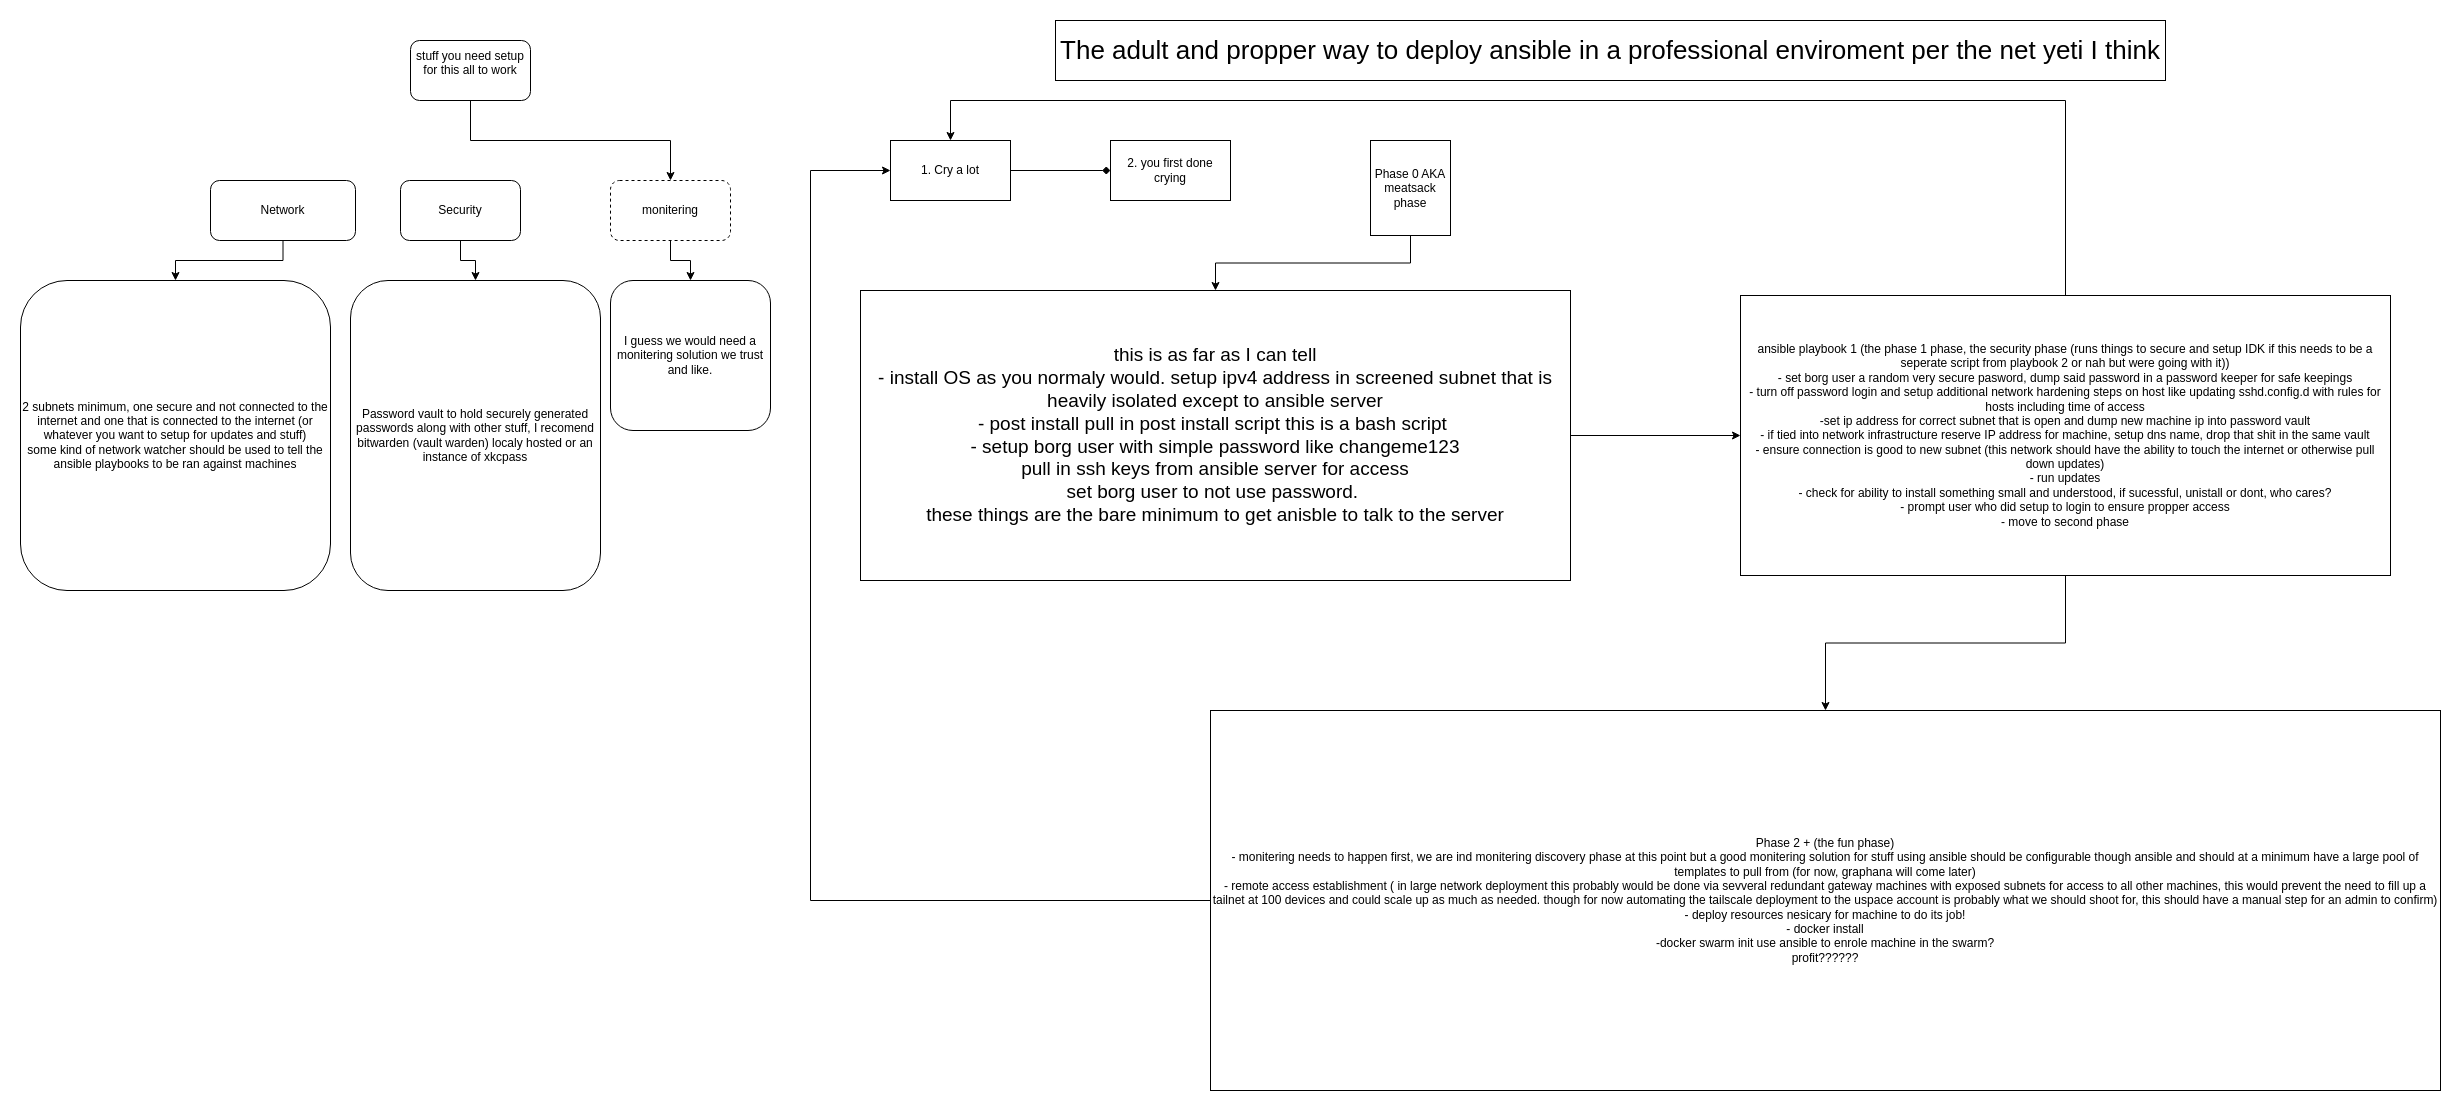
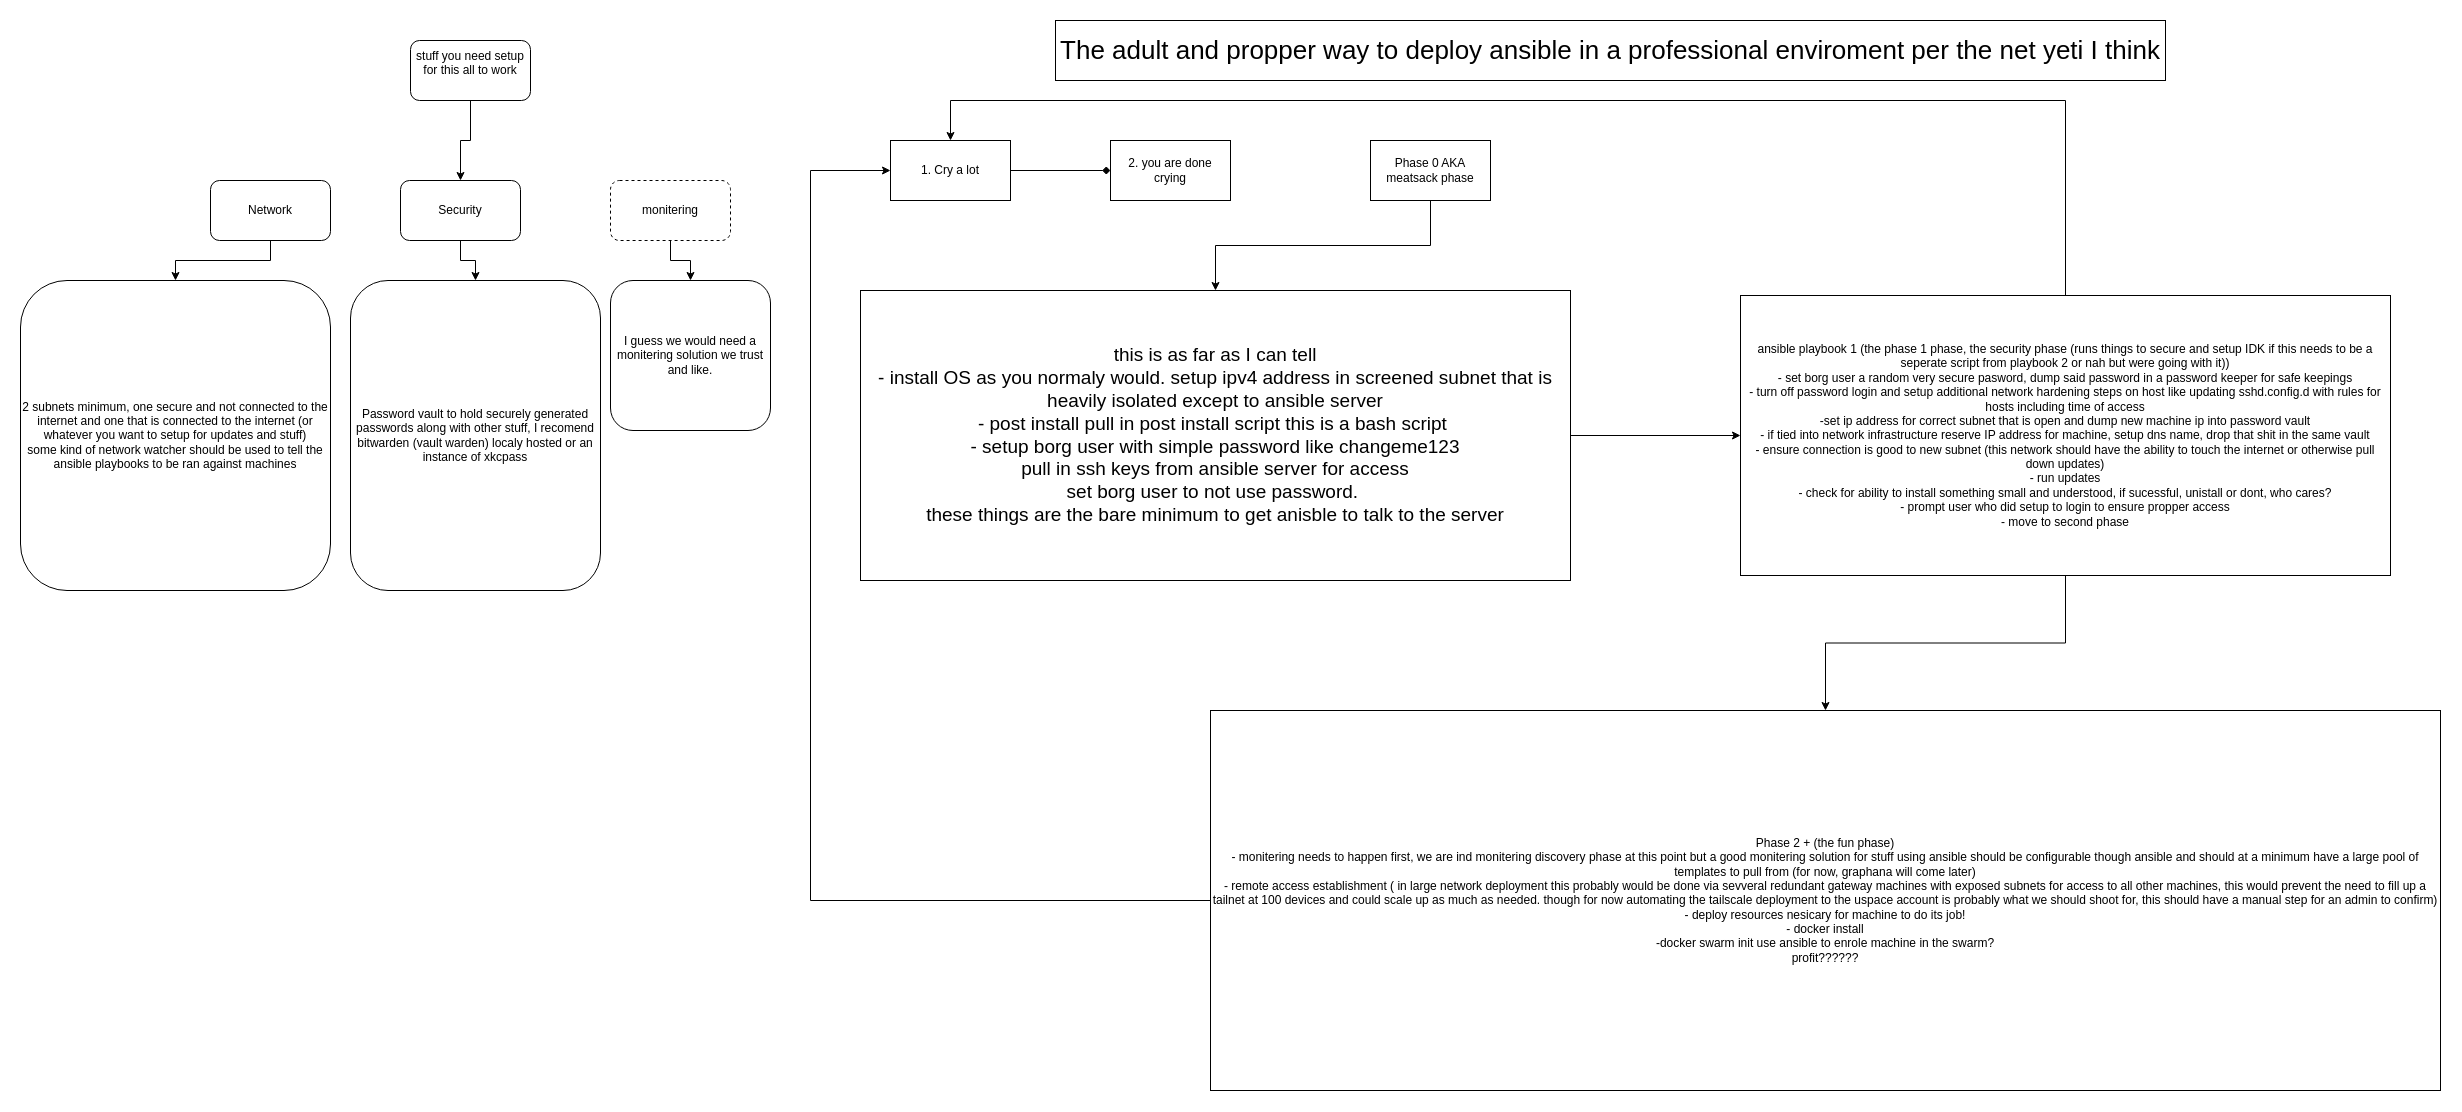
edge "stuff you need setup for this all to work" -> "monitering": now "stuff you need setup for this all to work" -> "Security"
node "2. you first done crying": label "2. you first done crying" -> "2. you are done crying"
node "Phase 0 AKA meatsack phase": size 80x95 -> 120x60
node "Network": size 145x60 -> 120x60
